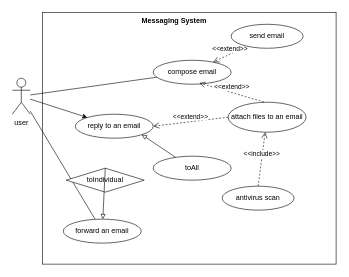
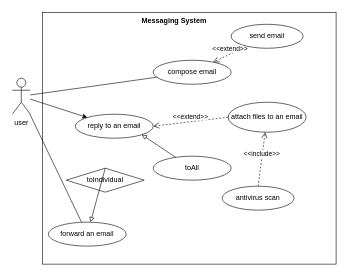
edge "attach files to an email" -> "compose email": removed, label "<<extend>>"
node "forward an email": moved (102, 231) -> (87, 234)
